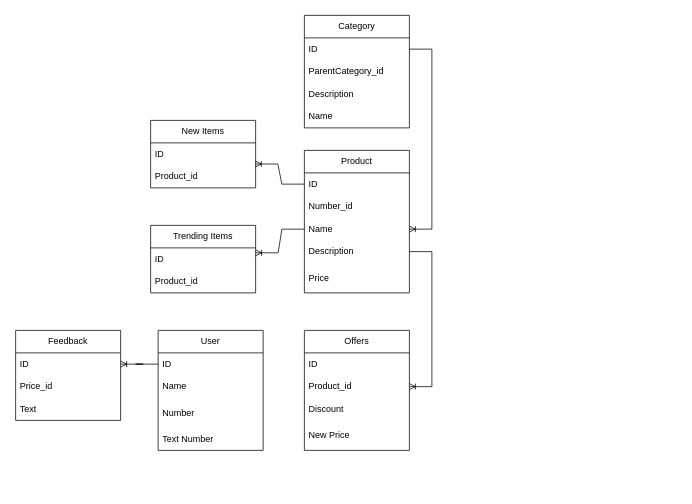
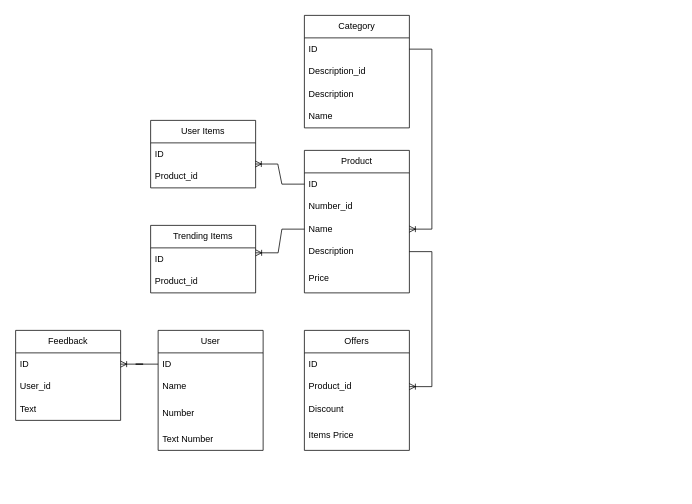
node "ParentCategory_id": label "ParentCategory_id" -> "Description_id"
node "New Items": label "New Items" -> "User Items"
node "Price_id": label "Price_id" -> "User_id"
node "New Price": label "New Price" -> "Items Price"
